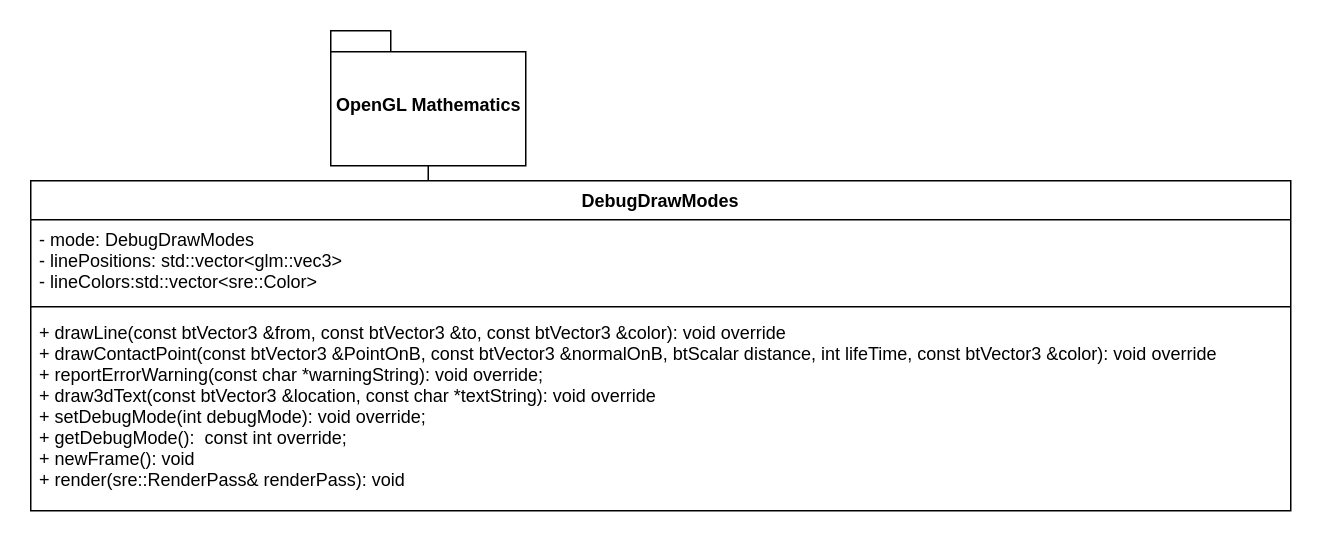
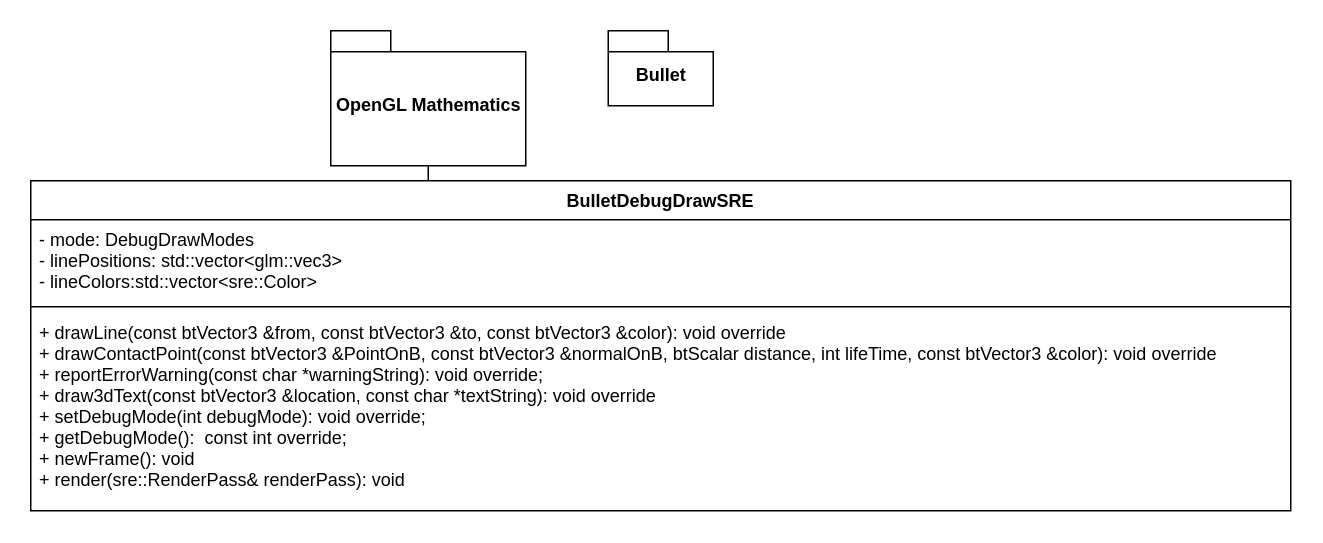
node "Bullet": added
node "DebugDrawModes": label "DebugDrawModes" -> "BulletDebugDrawSRE"
